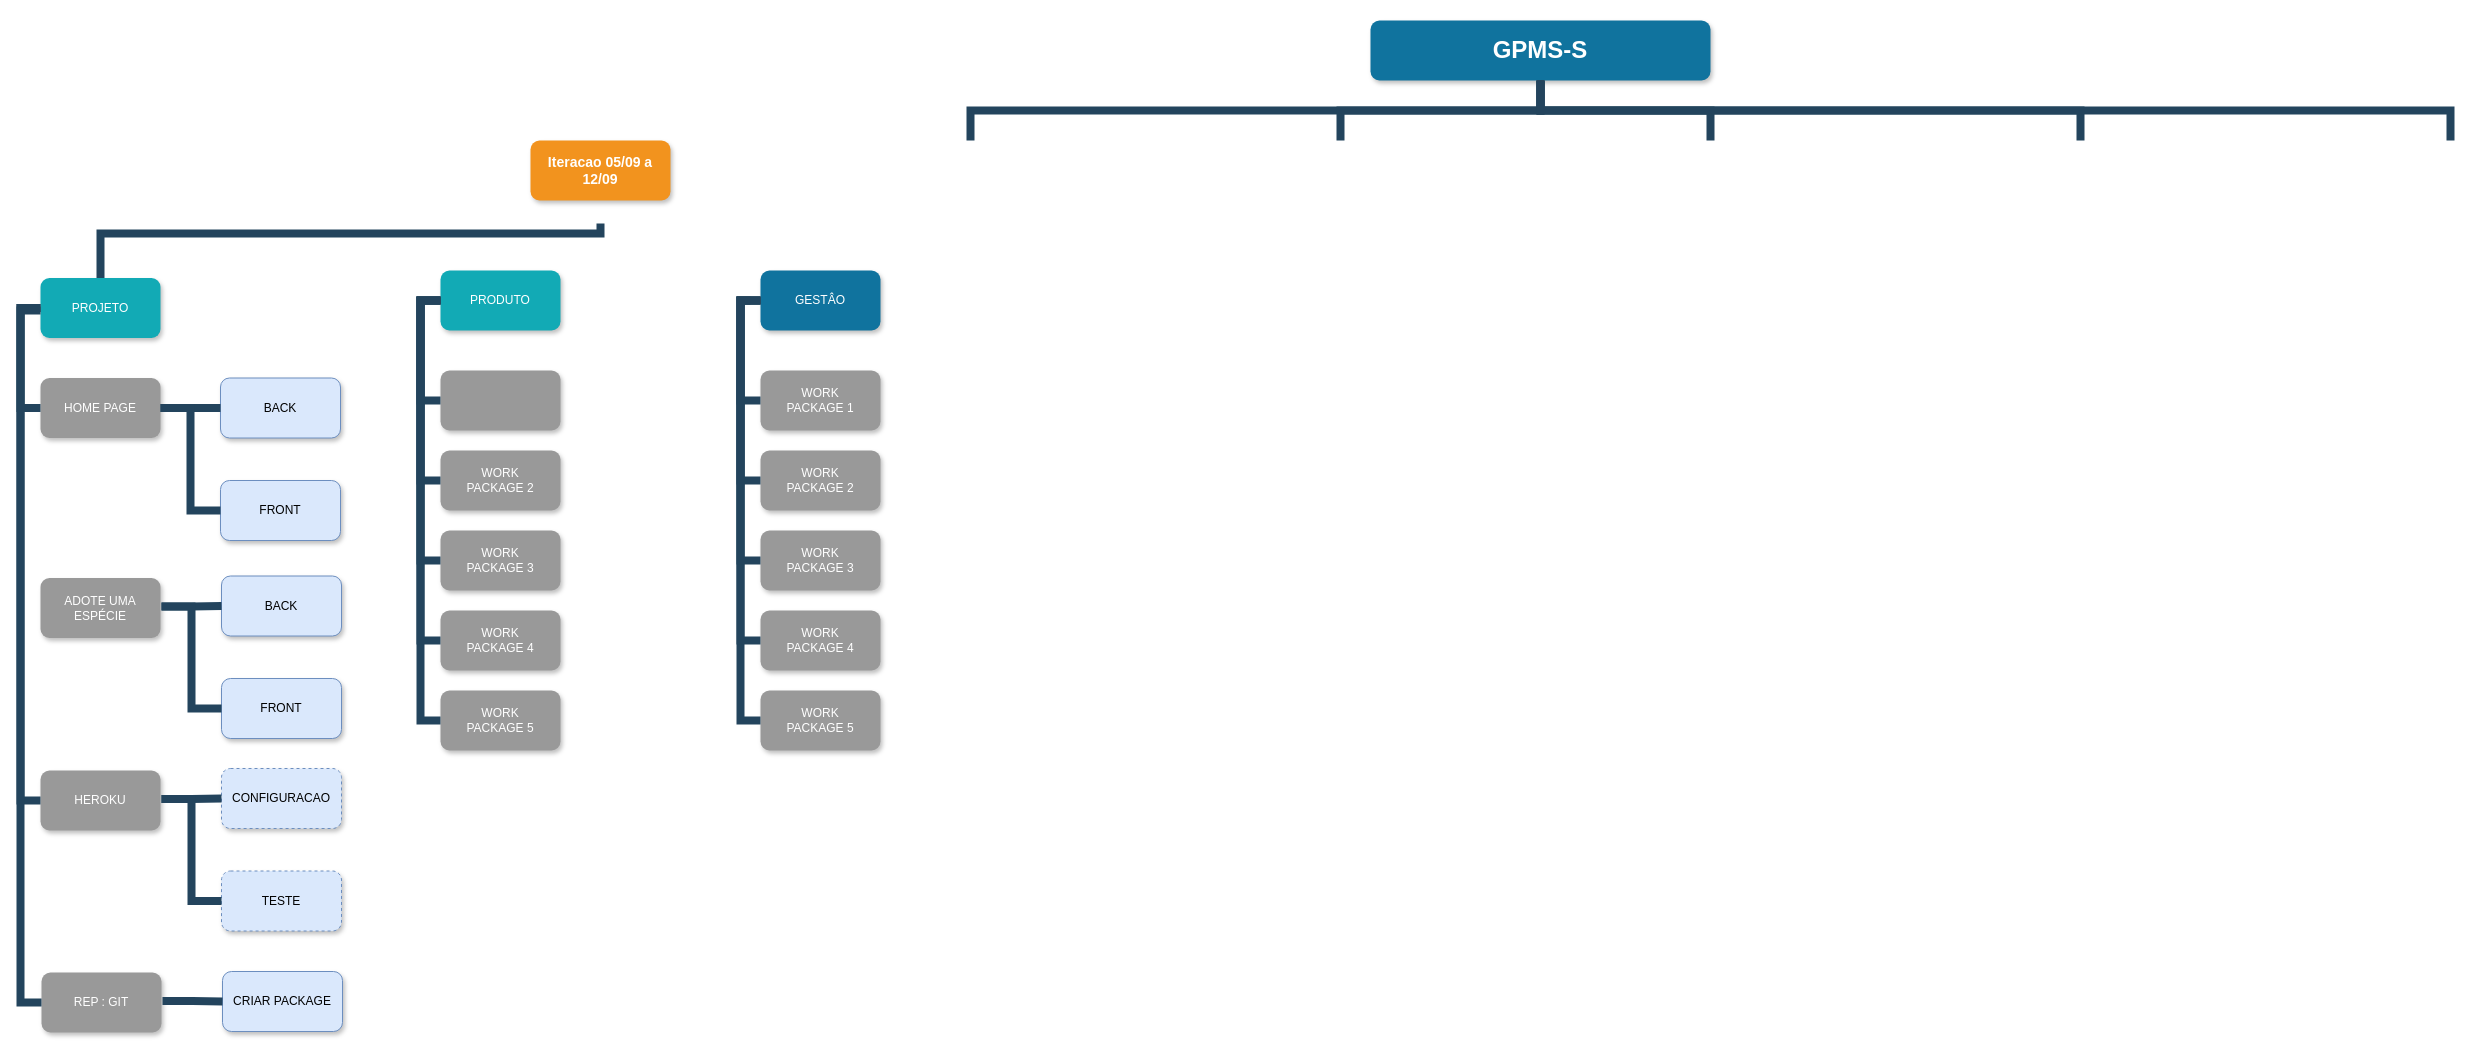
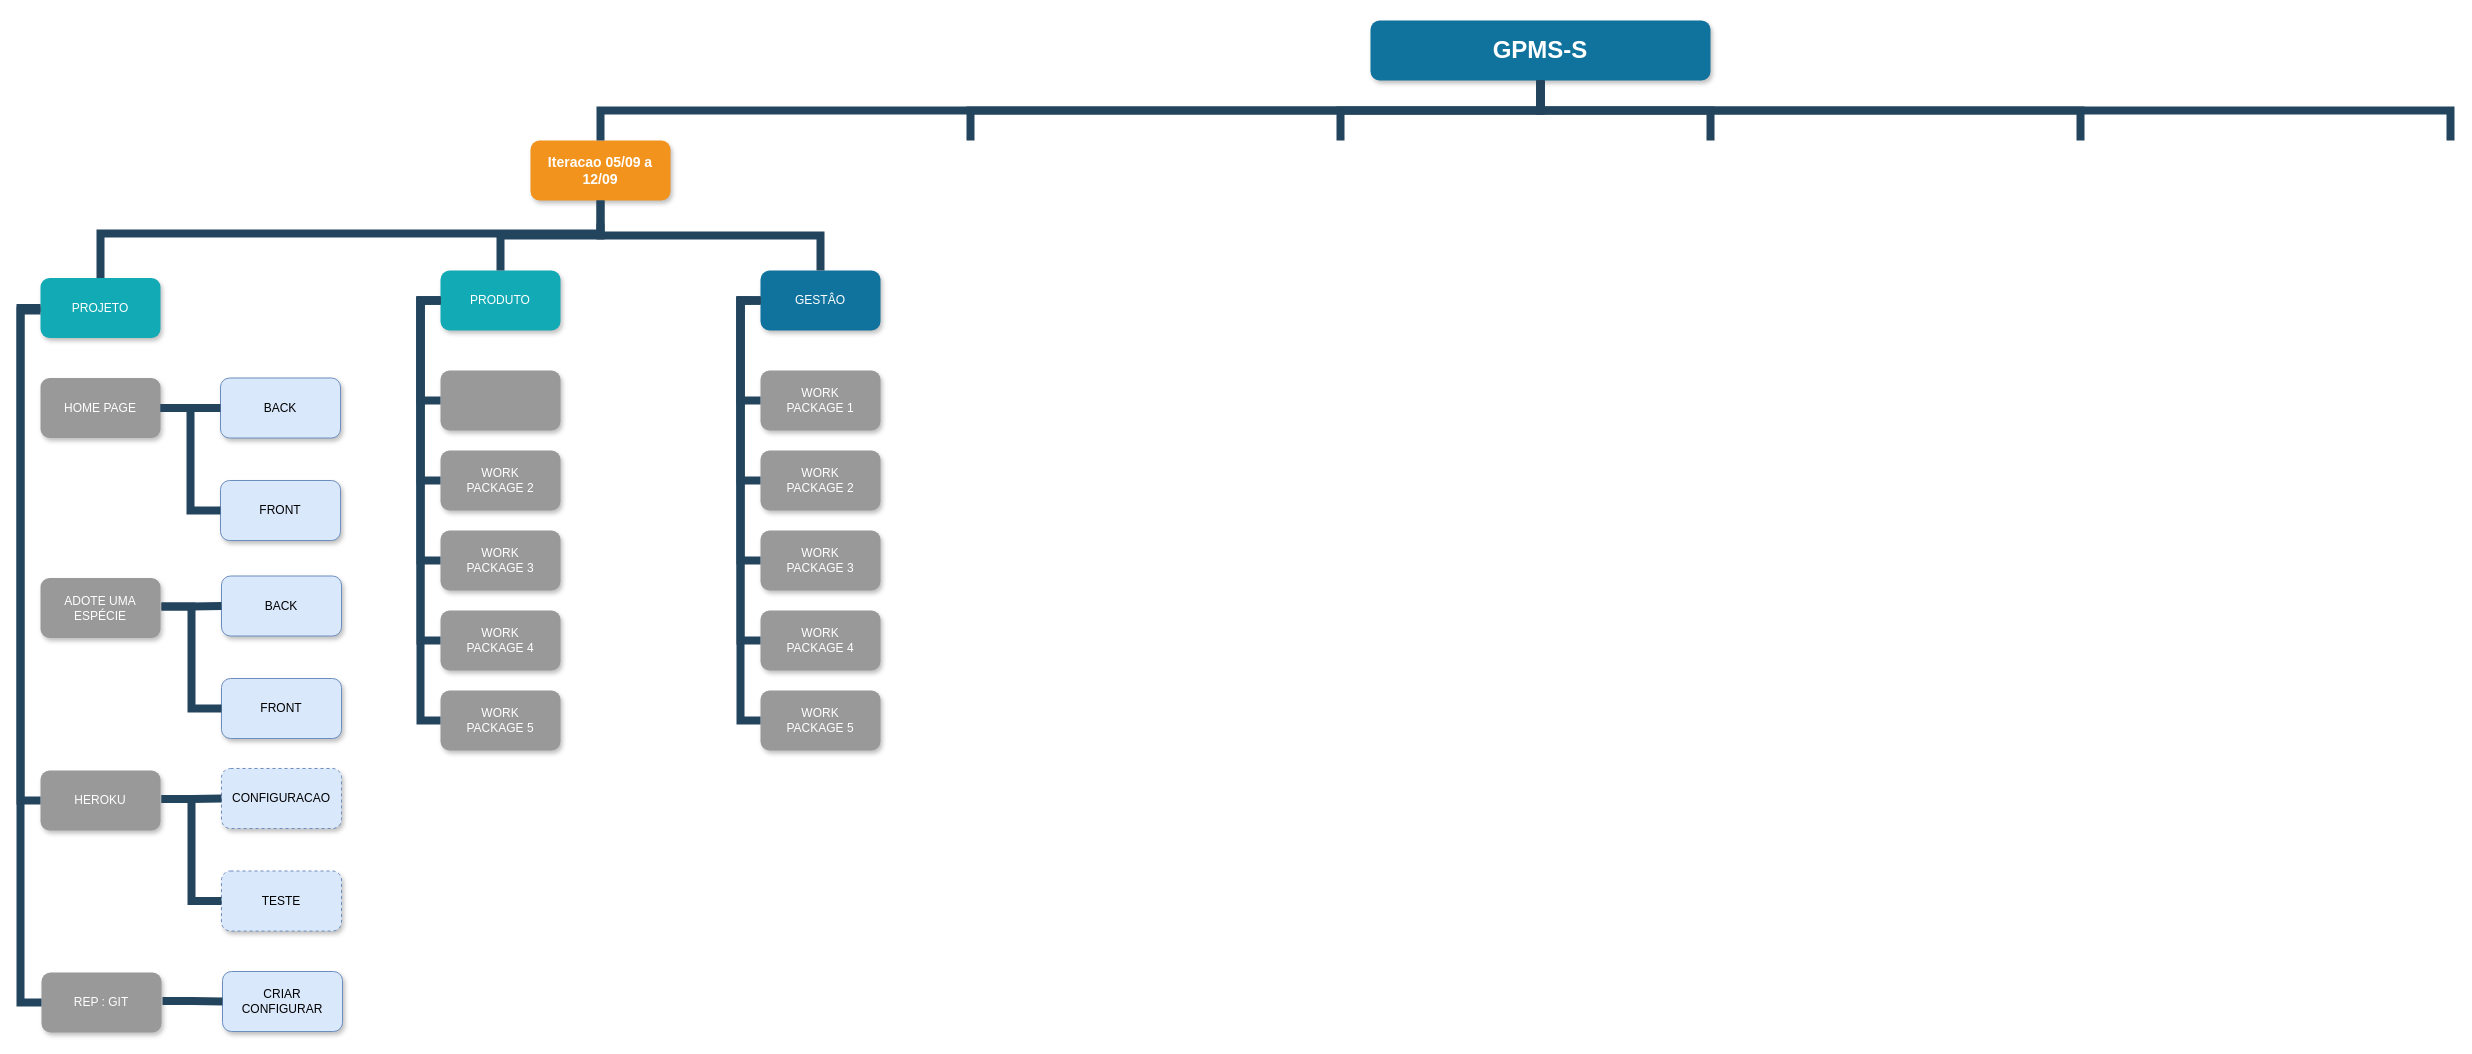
edge "GPMS-S" -- "Iteracao 05/09 a 12/09": added
edge "Iteracao 05/09 a 12/09" -- "PRODUTO": added
edge "Iteracao 05/09 a 12/09" -- "GESTÂO": added
edge "PROJETO" -- "HOME PAGE": removed
node "CRIAR PACKAGE": label "CRIAR PACKAGE" -> "CRIAR CONFIGURAR"
